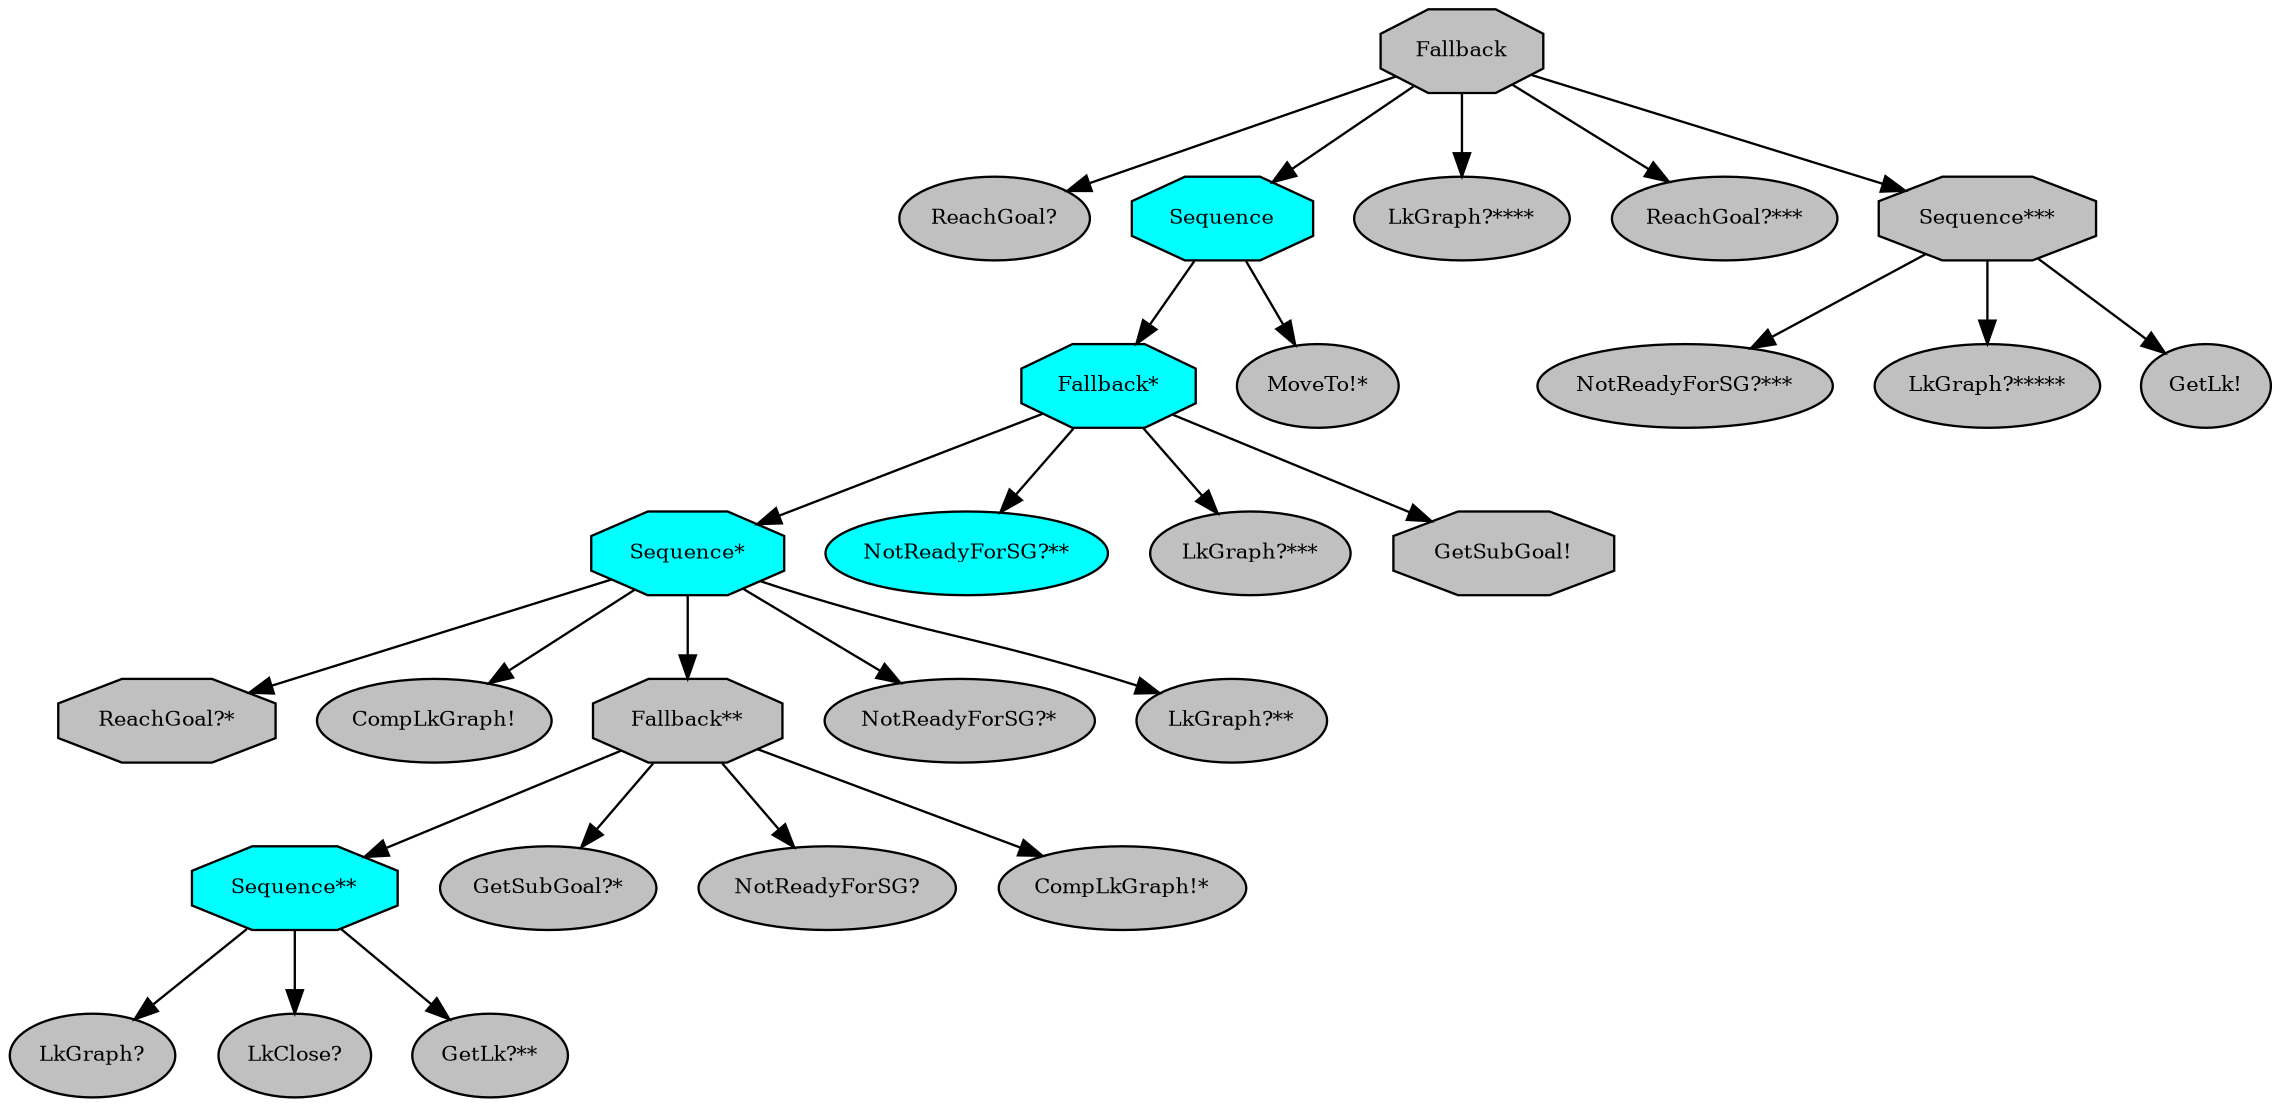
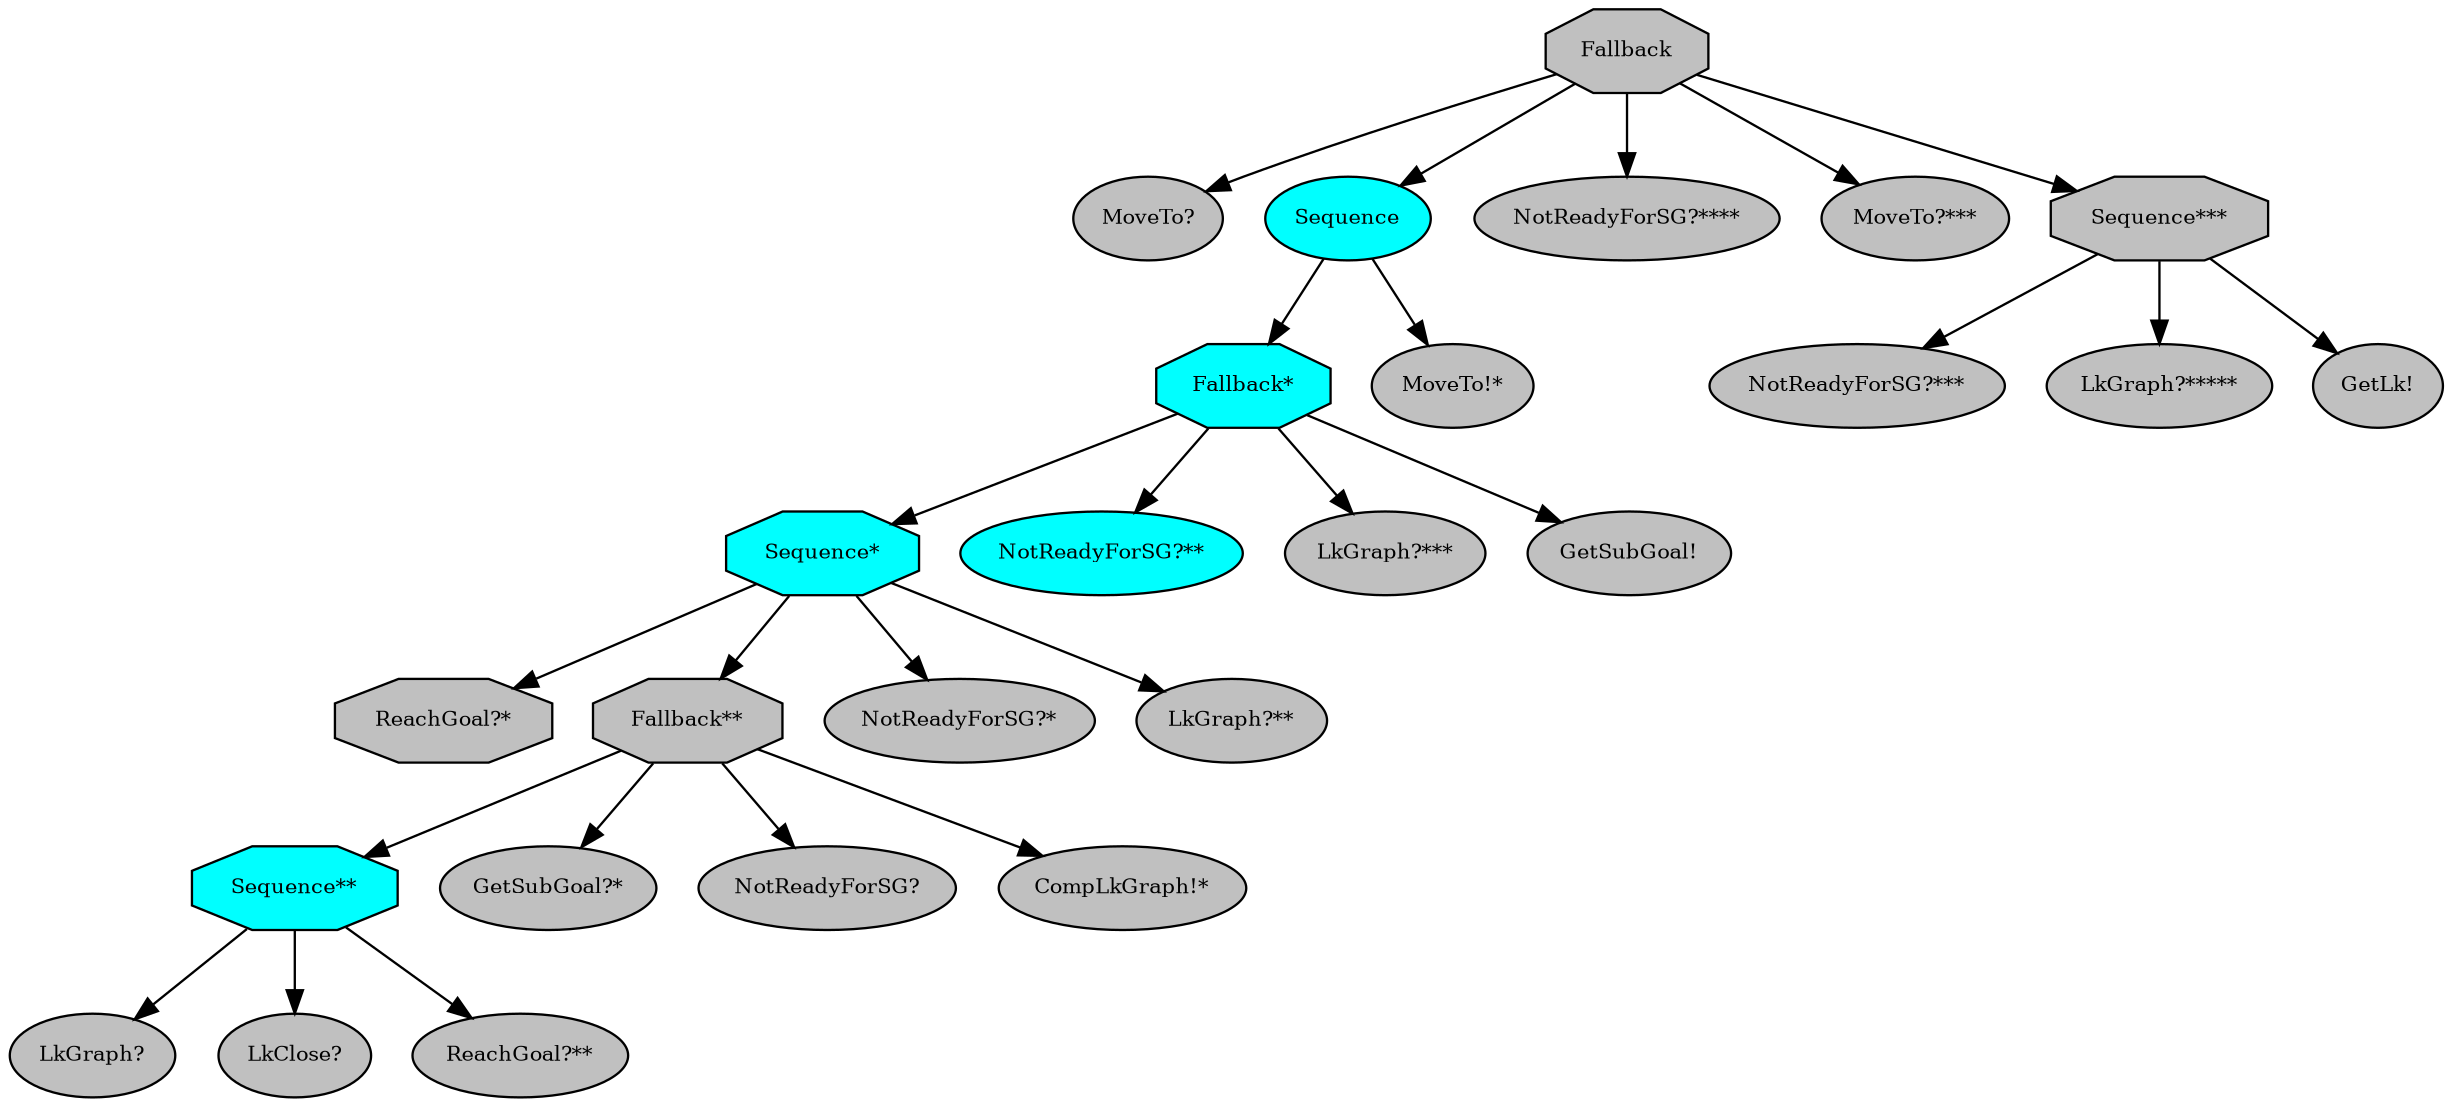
node "ReachGoal?": label "ReachGoal?" -> "MoveTo?"
node "Sequence": shape octagon -> ellipse
node "LkGraph?****": label "LkGraph?****" -> "NotReadyForSG?****"
node "ReachGoal?***": label "ReachGoal?***" -> "MoveTo?***"
node "GetSubGoal!": shape octagon -> ellipse
node "CompLkGraph!": removed
node "GetLk?**": label "GetLk?**" -> "ReachGoal?**"
